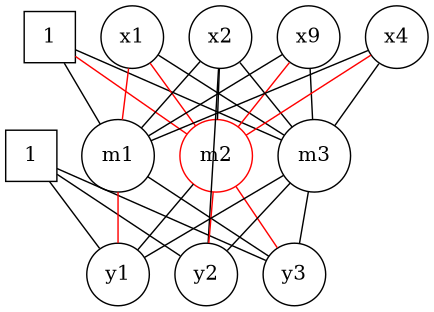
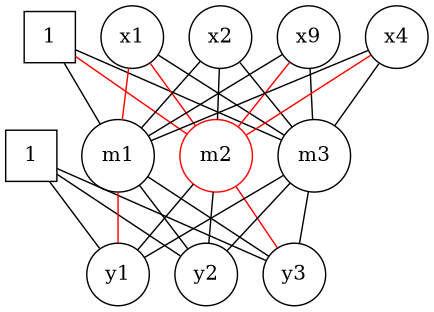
edge "x2" -- "y2": now "m1" -- "y2"
edge "m2" -- "y2": color red -> black
